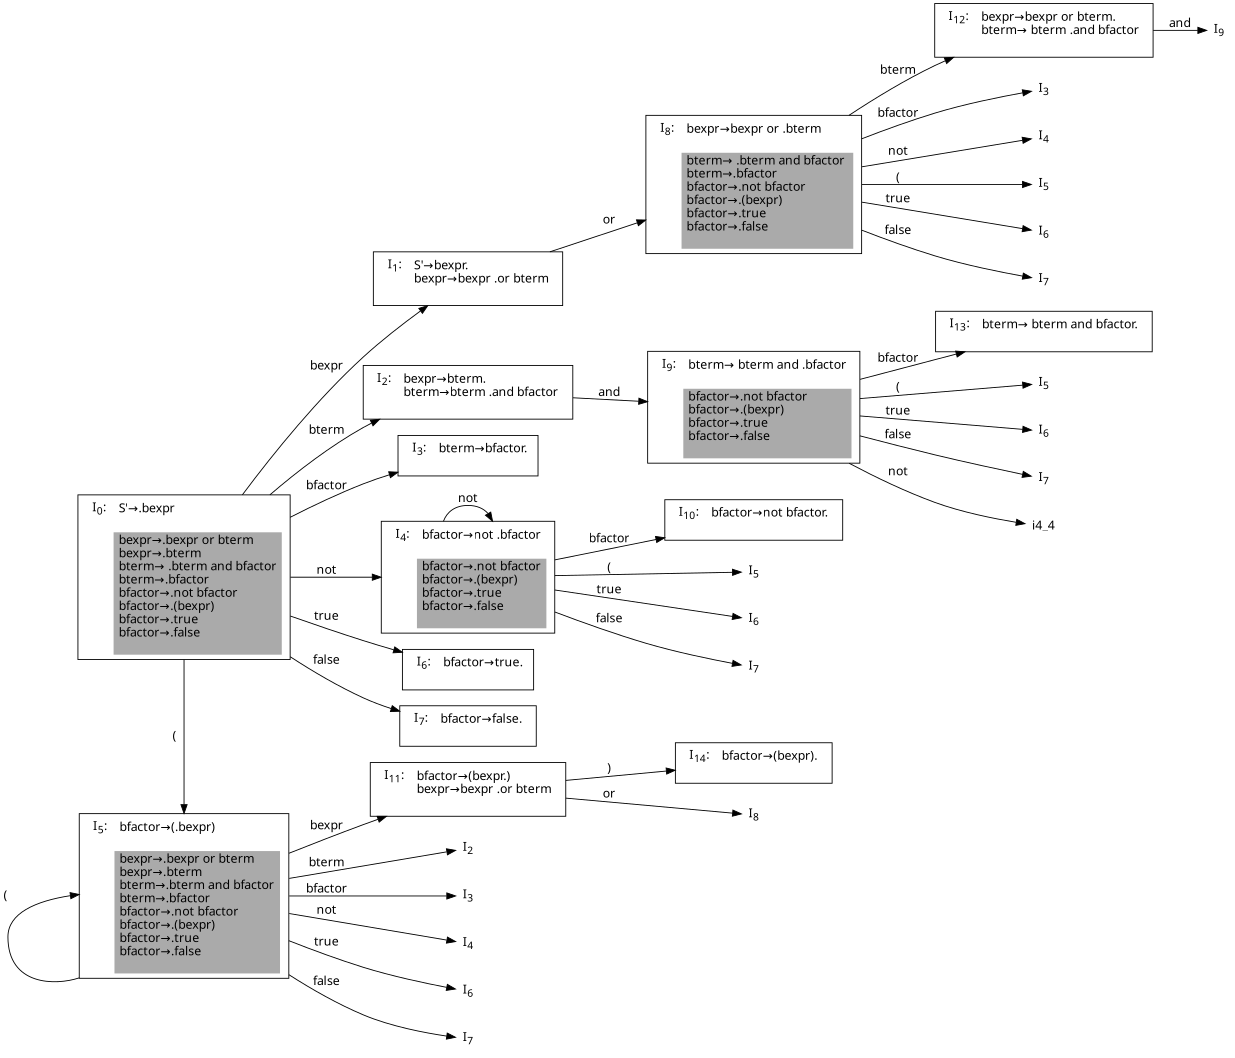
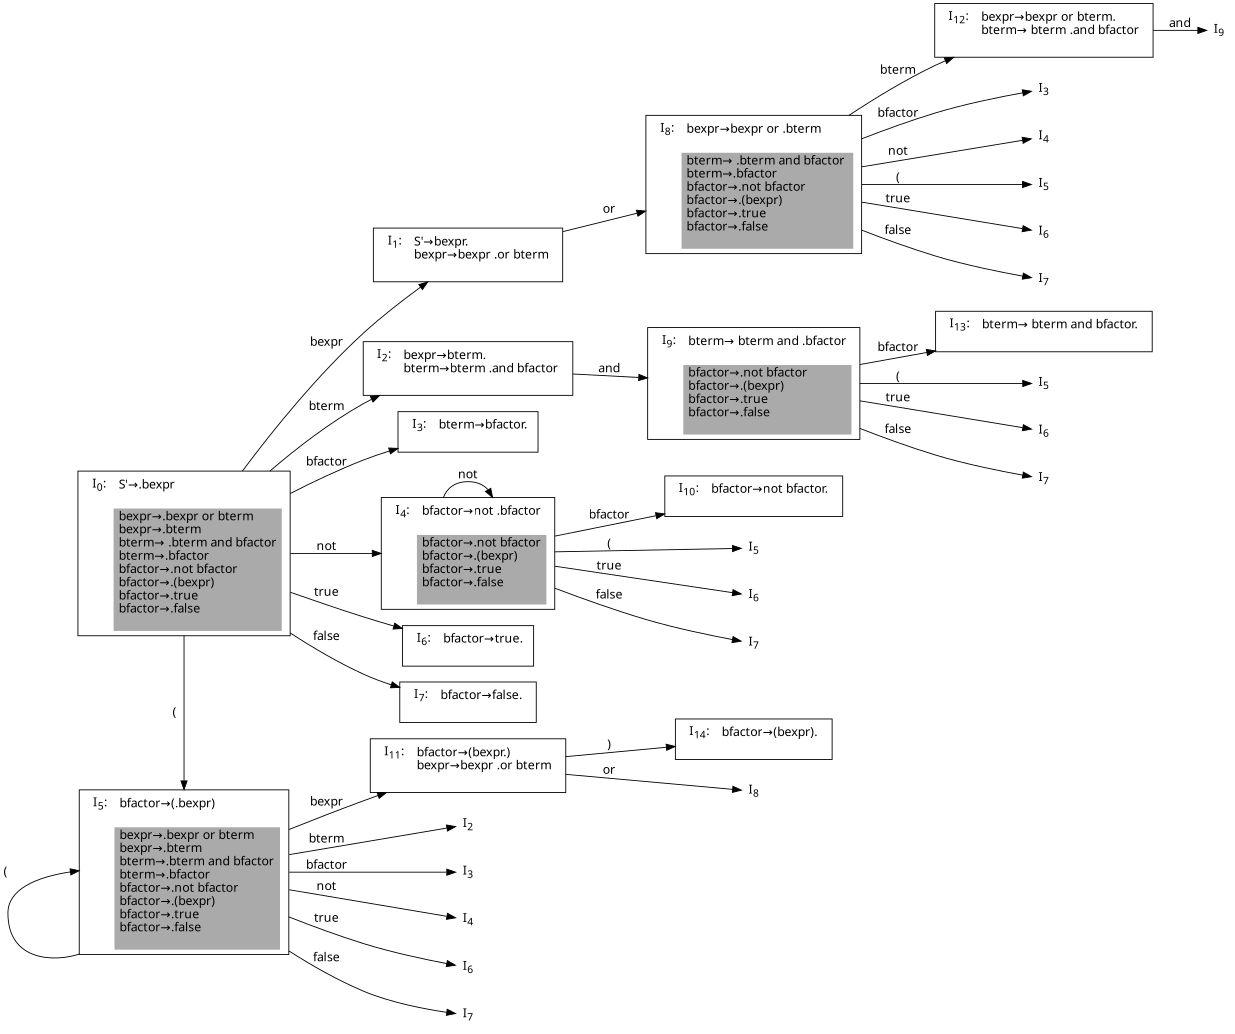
node "i4_4": removed
